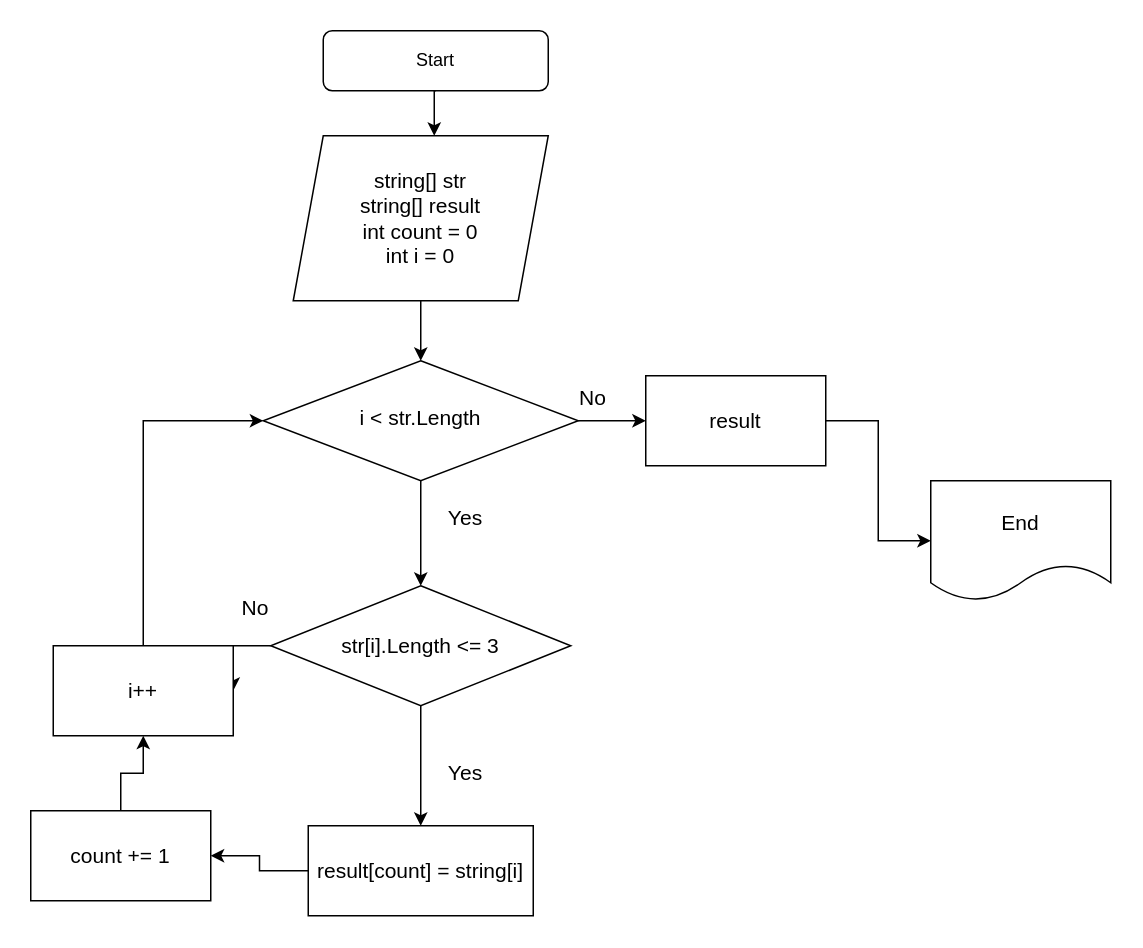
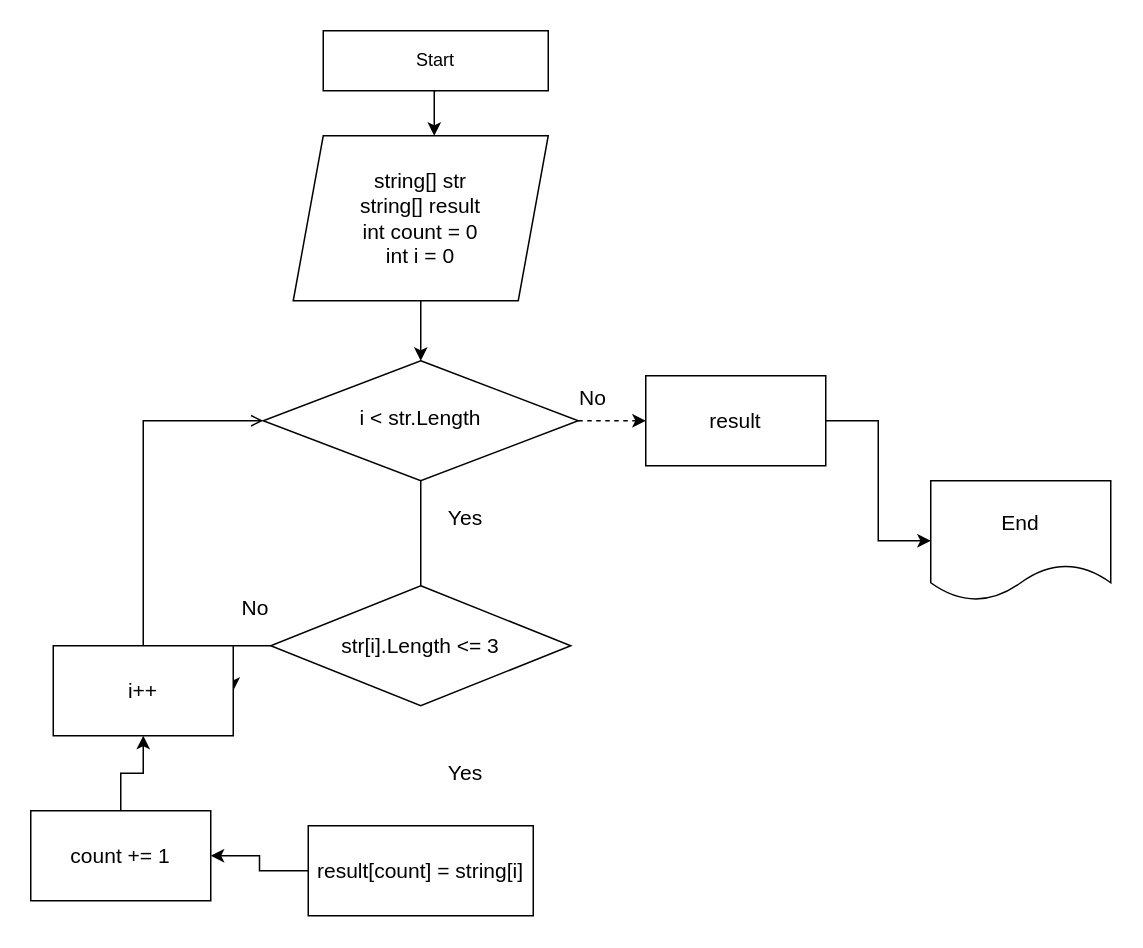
node "Start": shape rounded rectangle -> rectangle
edge "i++" -> "i < str.Length": arrowhead classic -> open
edge "i < str.Length" -> "result": style solid -> dashed
edge "i < str.Length" -> "str[i].Length <= 3": arrowhead classic -> none
edge "str[i].Length <= 3" -> "result[count] = string[i]": removed
